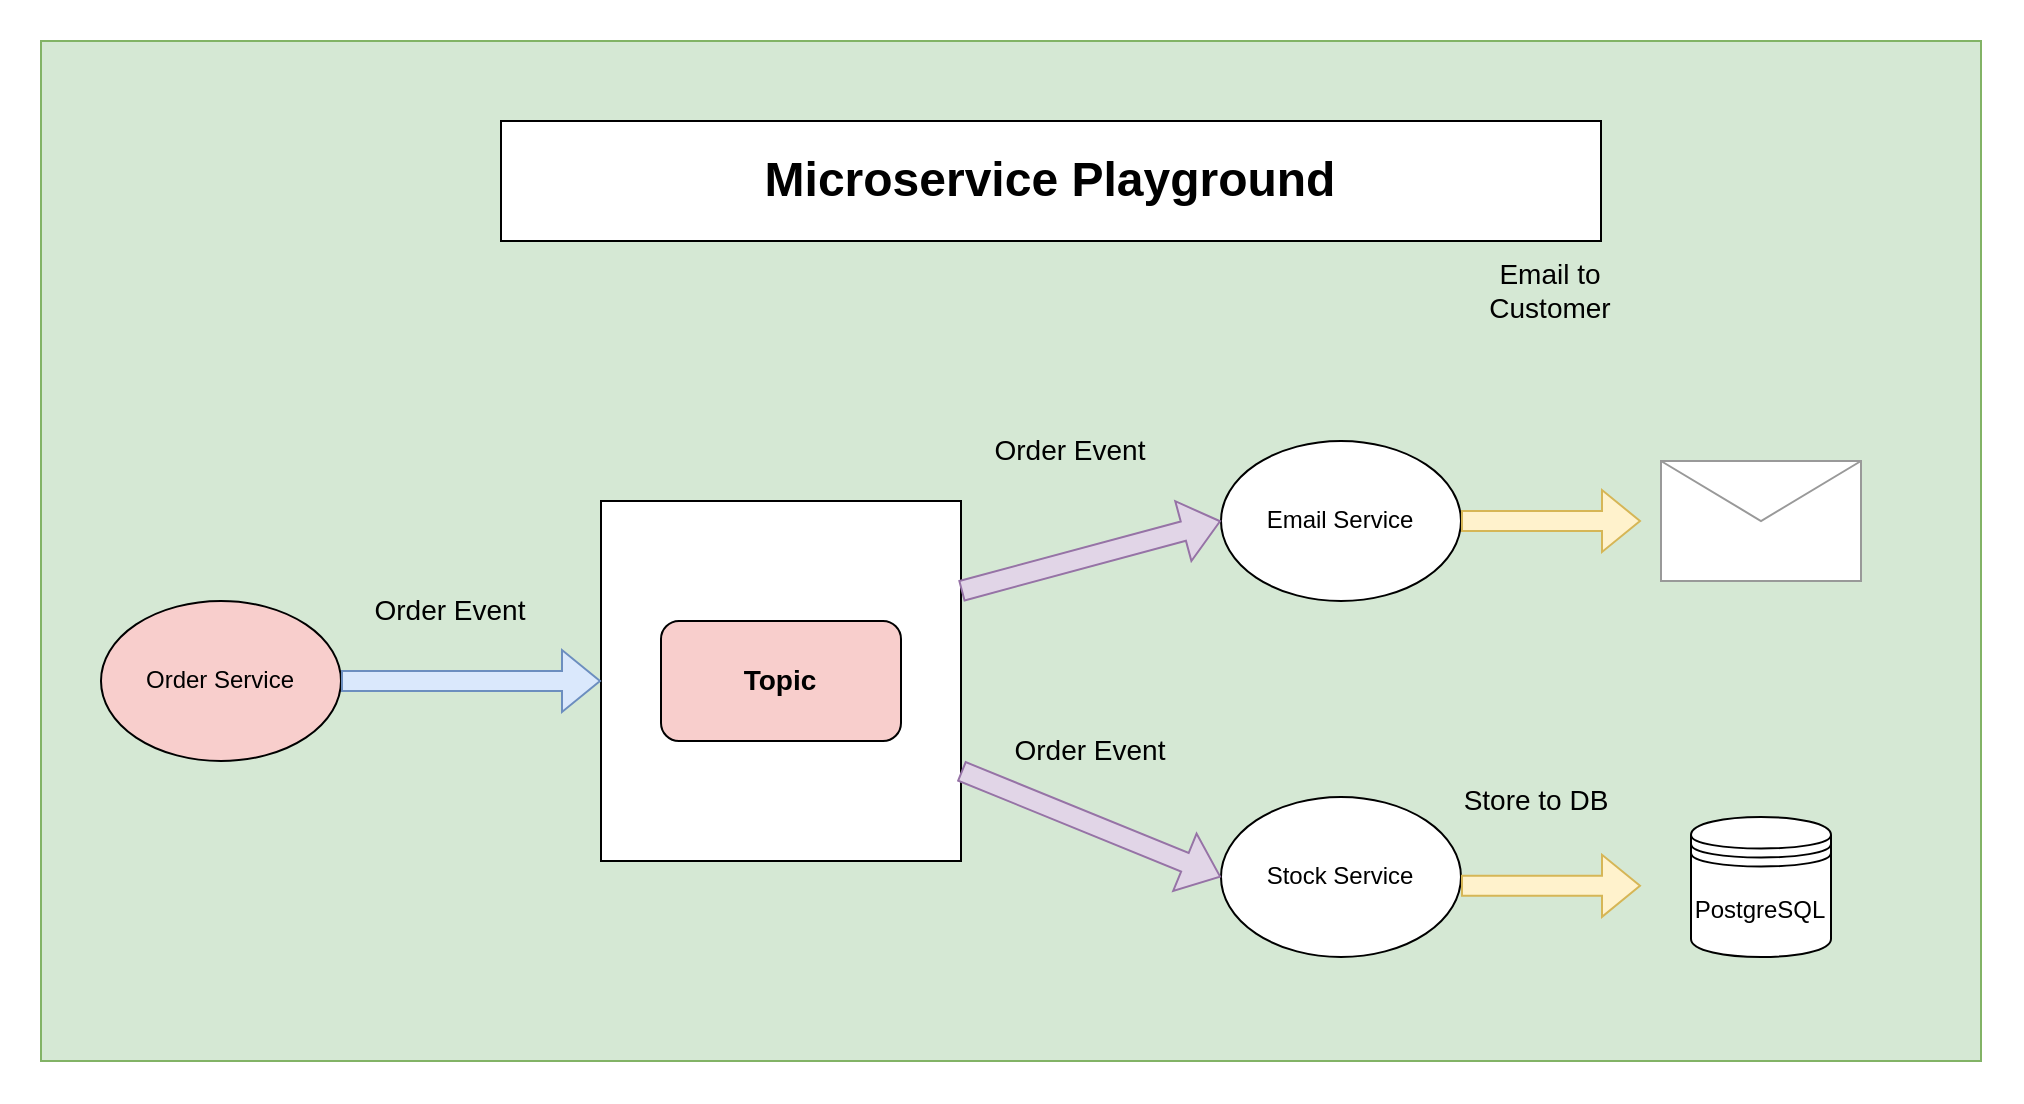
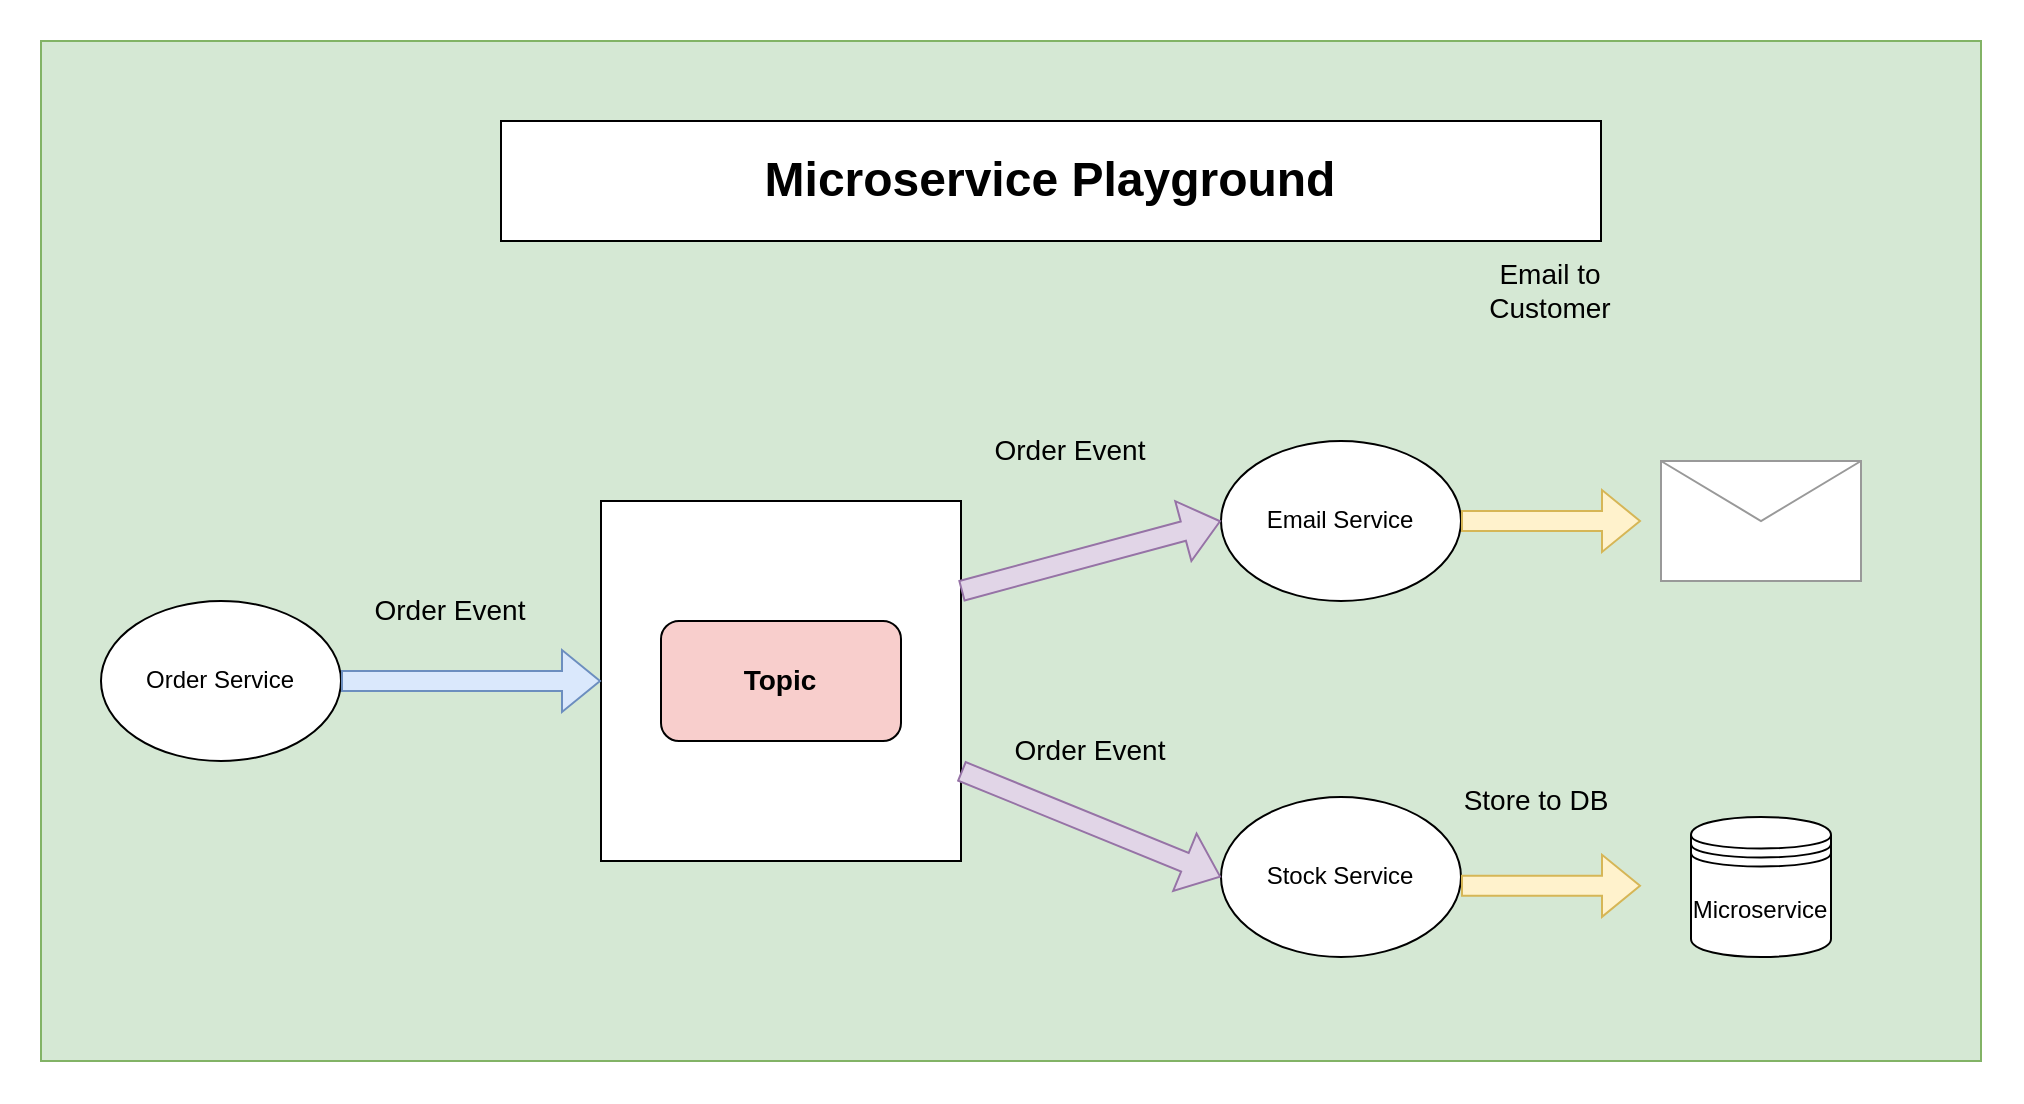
node "Order Service": fillcolor #f8cecc -> #ffffff
node "PostgreSQL": label "PostgreSQL" -> "Microservice"
